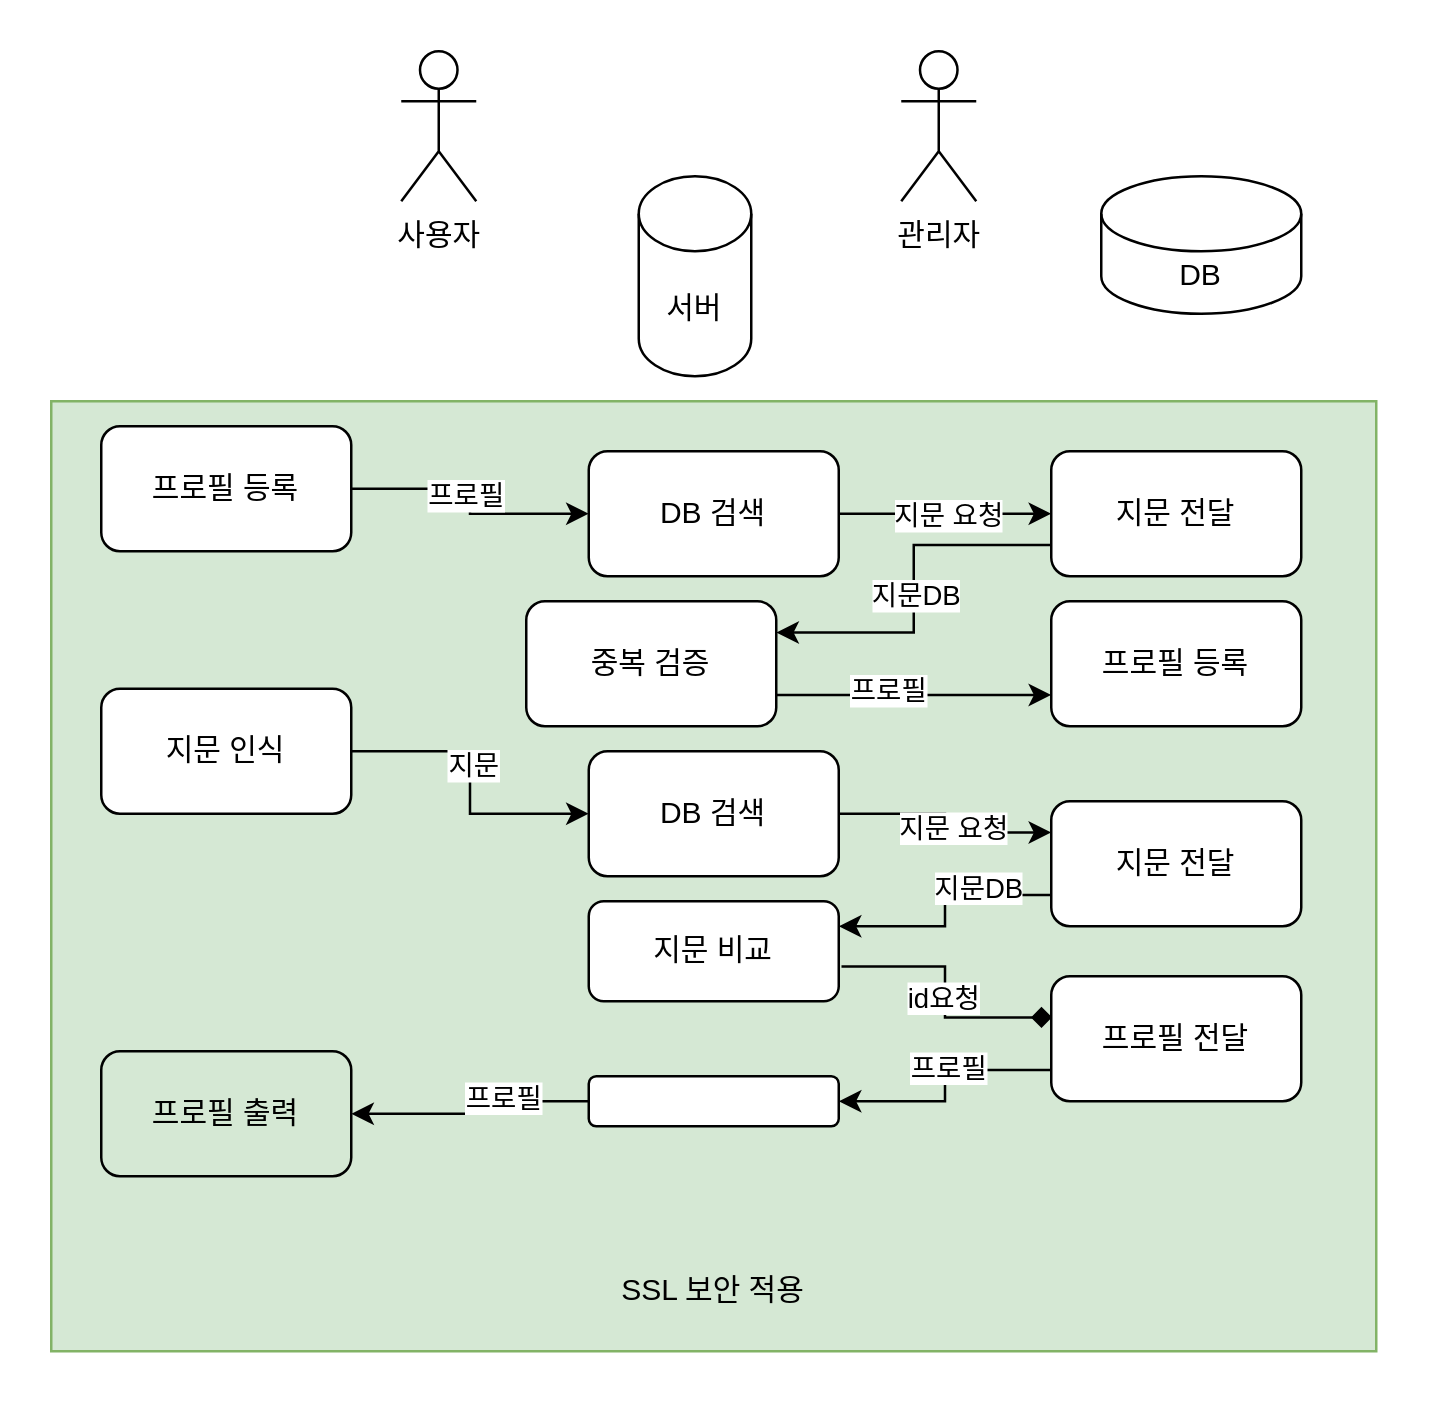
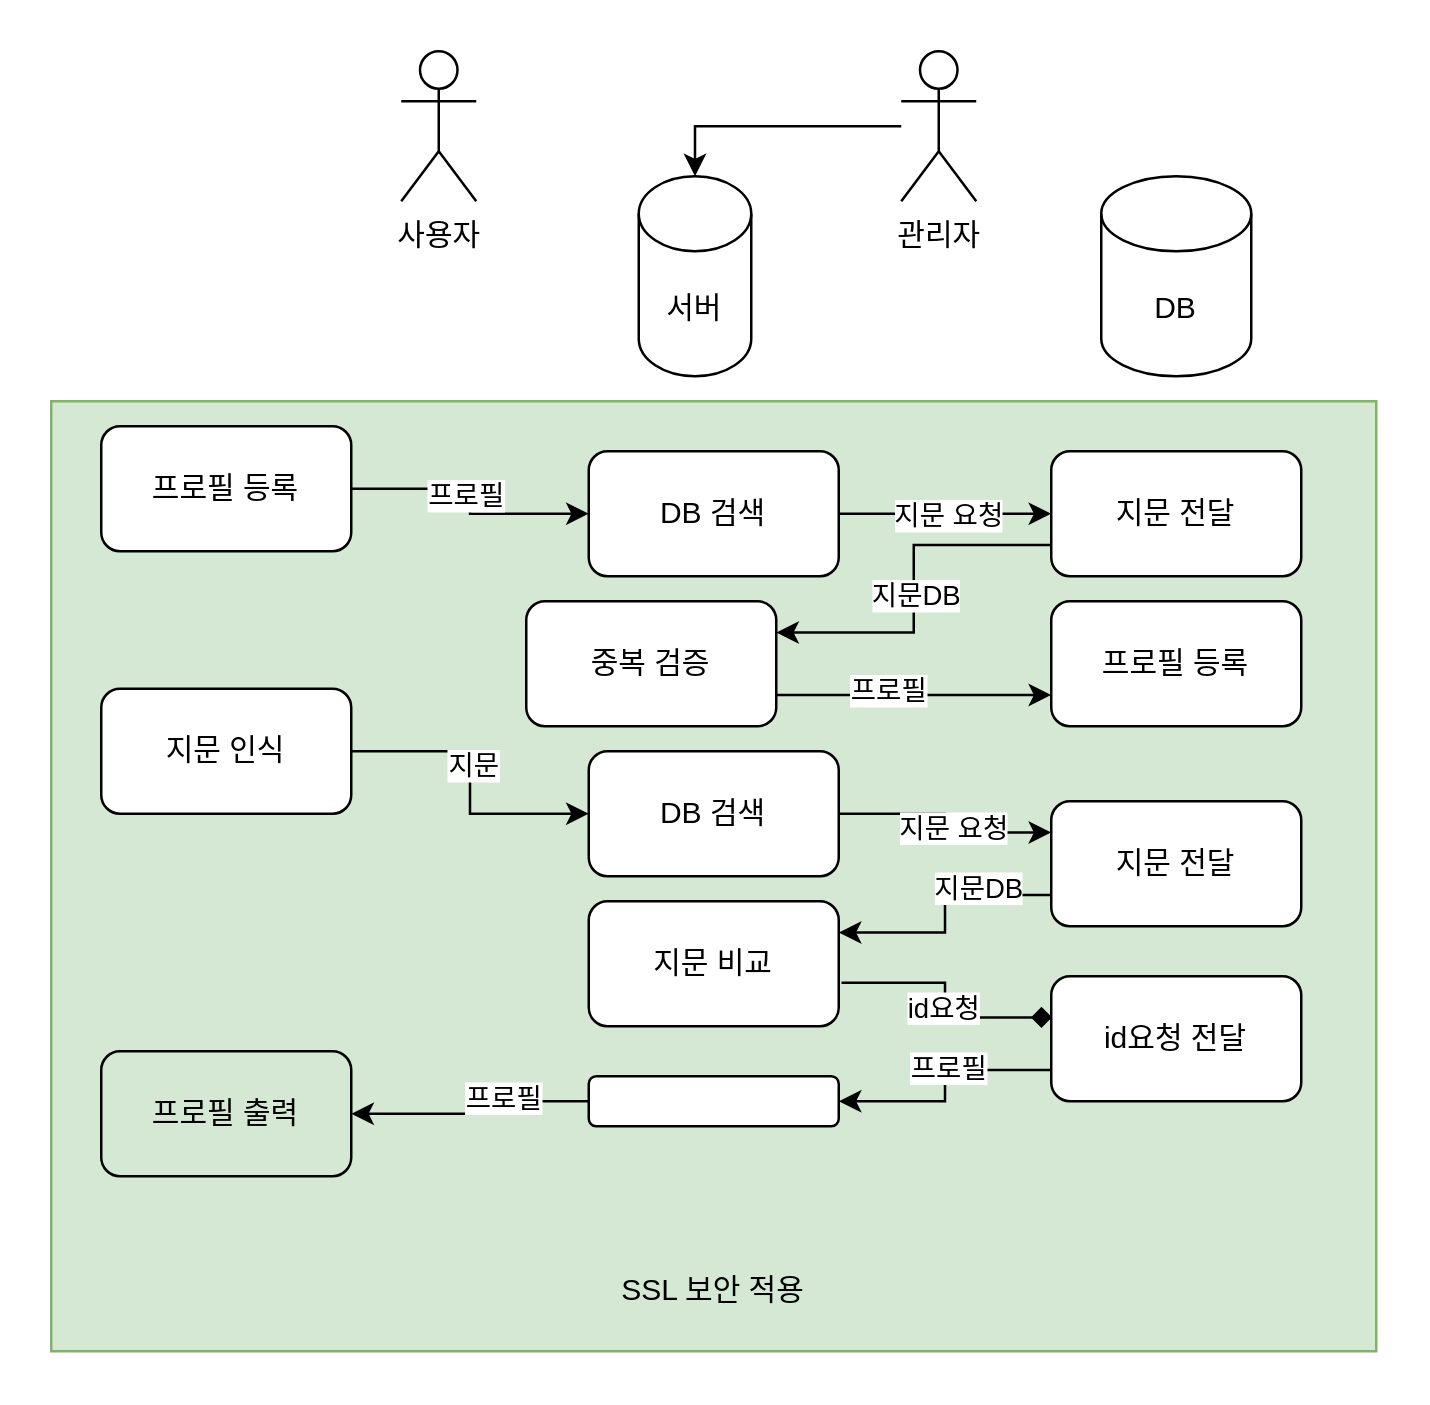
edge "관리자" -> "서버": added
node "DB": size 200x138 -> 150x200
node "지문 비교": size 250x100 -> 250x125
node "프로필 전달": label "프로필 전달" -> "id요청 전달"
